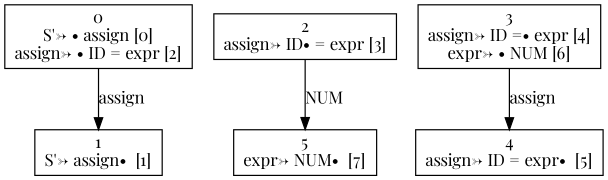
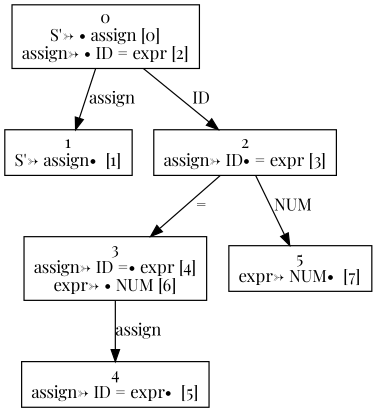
edge "0" -> "2": added, label "ID"
edge "2" -> "3": added, label "="
